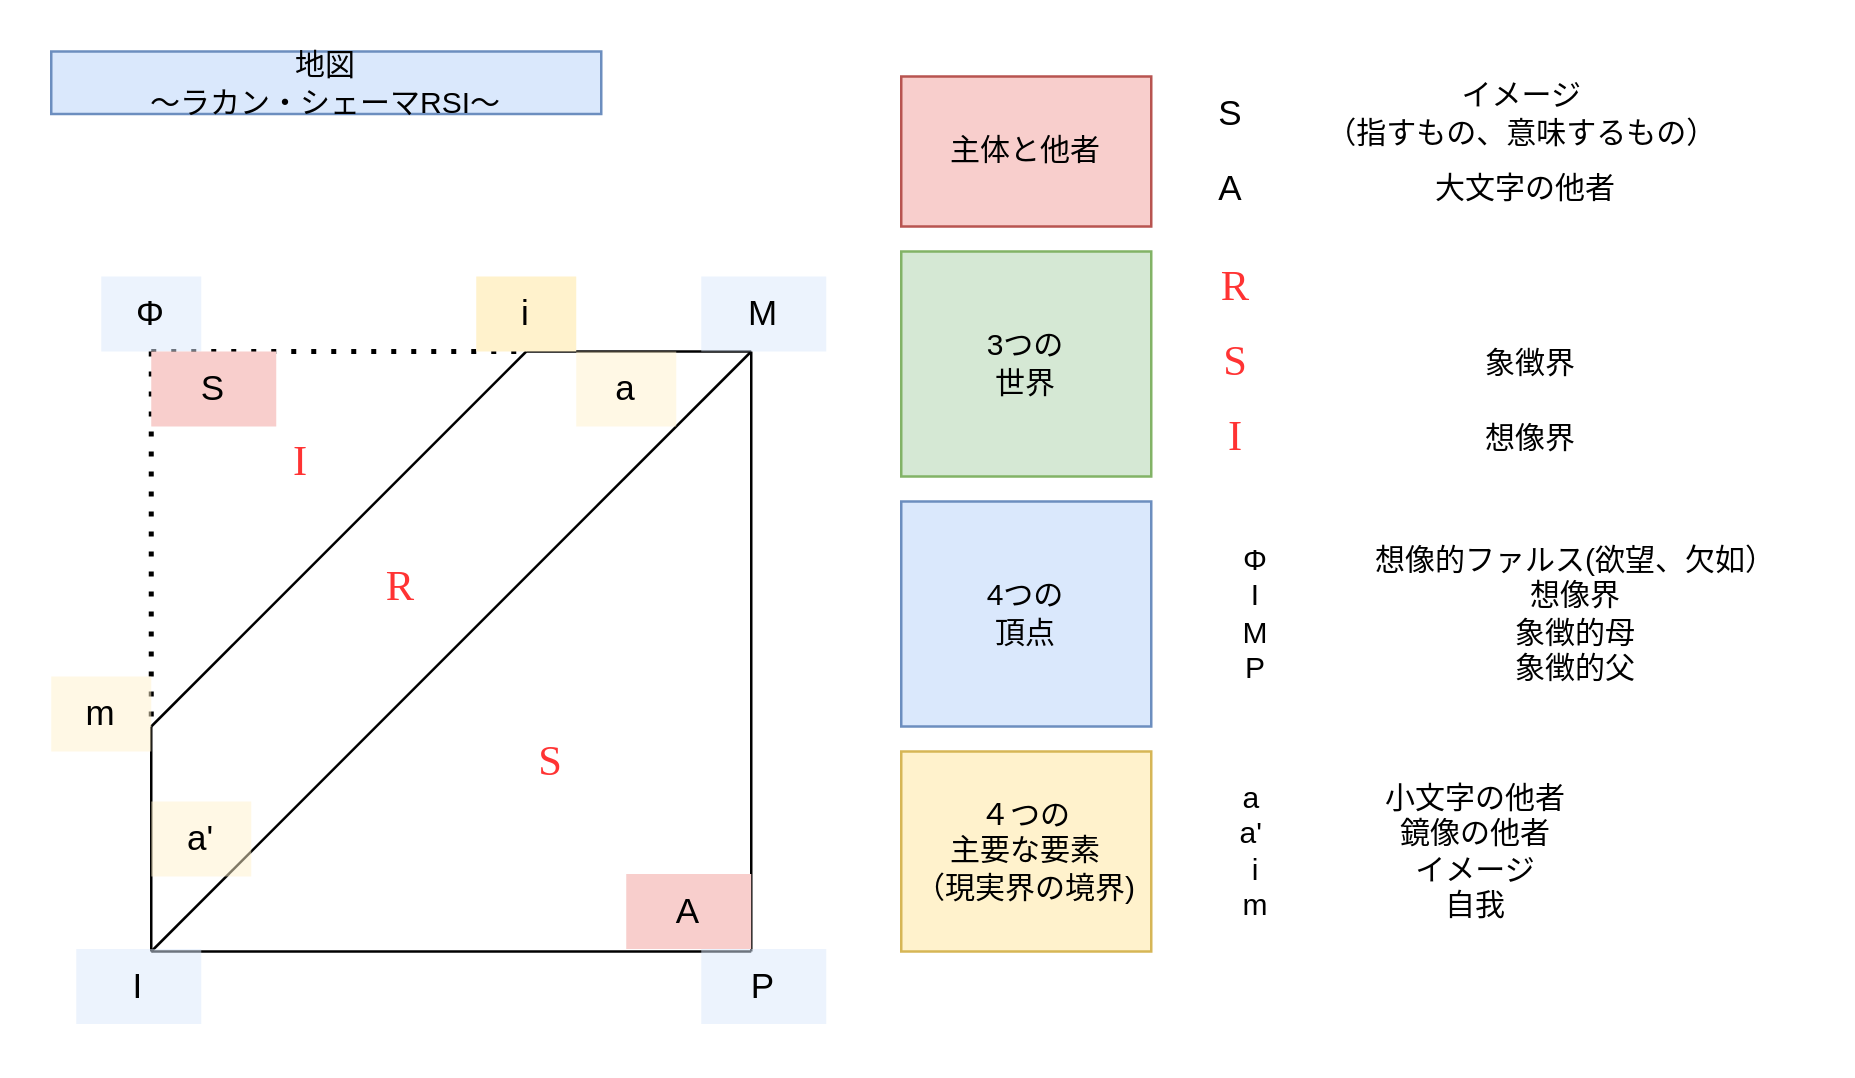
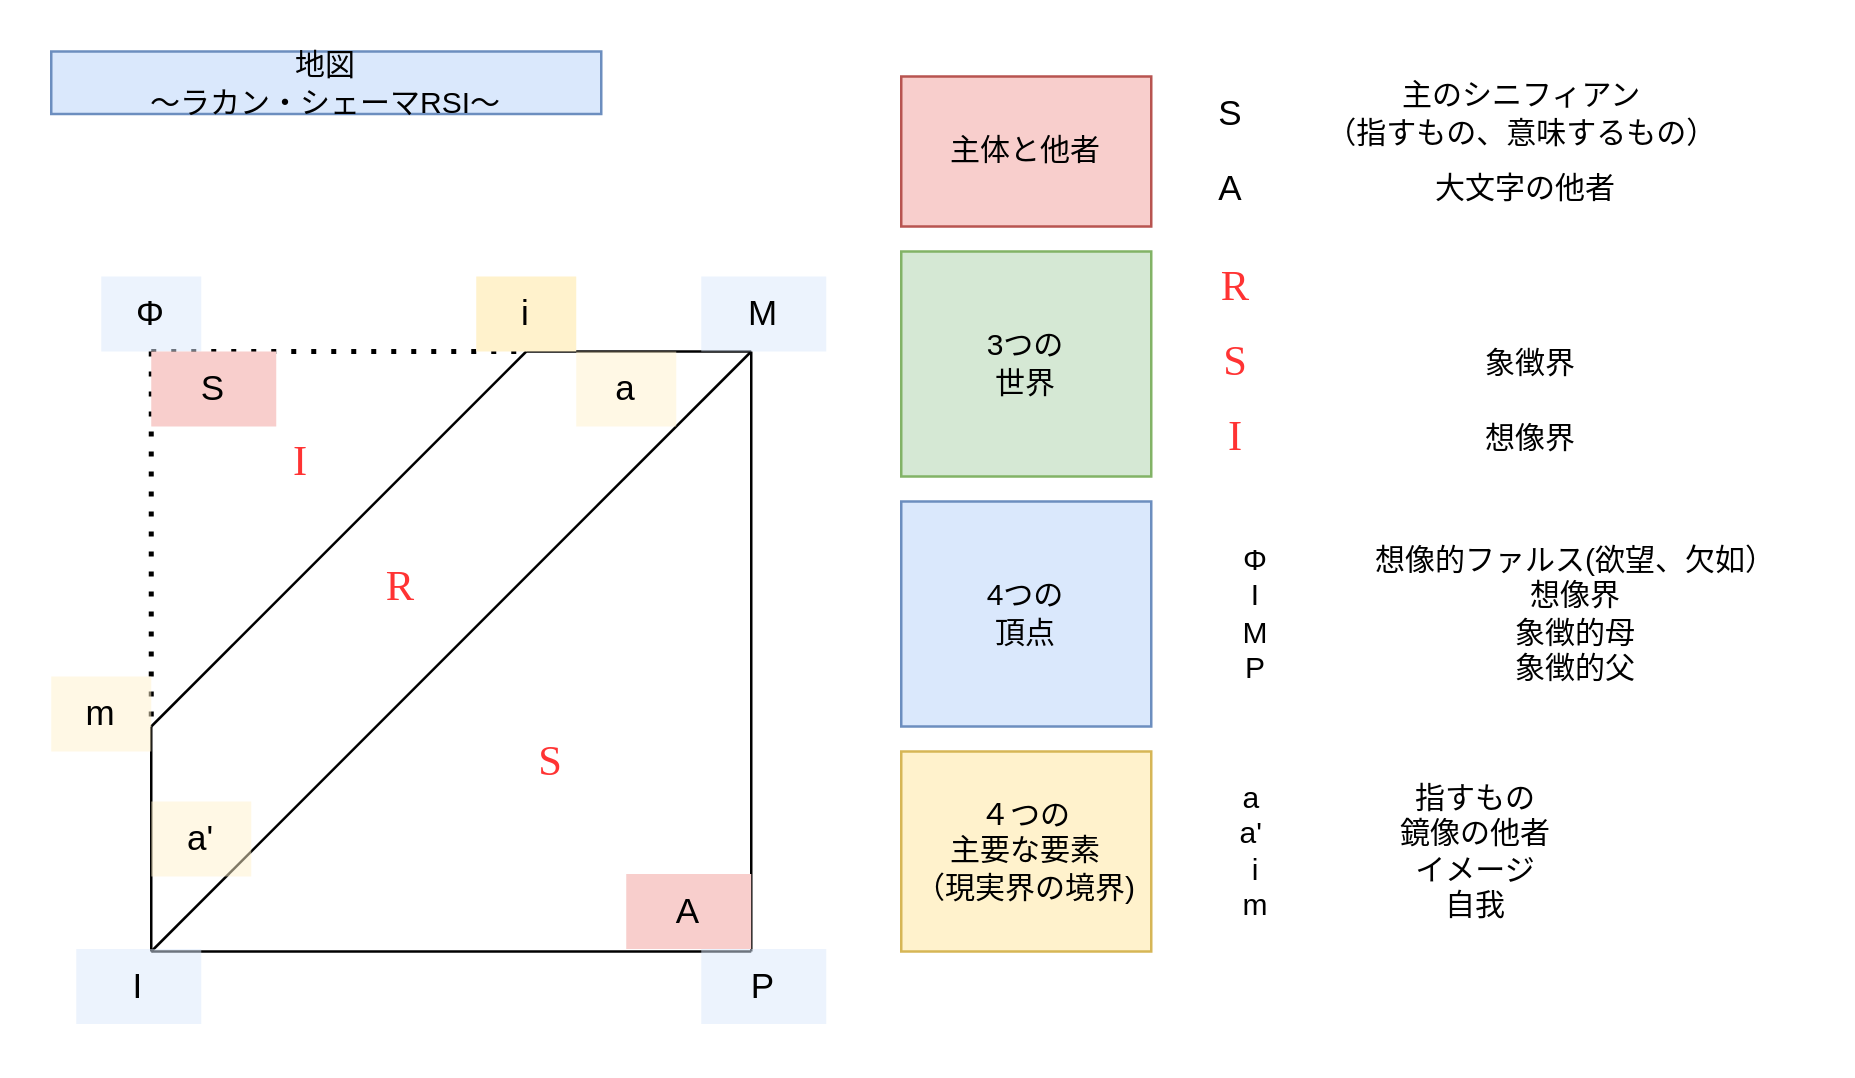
node "イメージ （指すもの、意味するもの）": label "イメージ （指すもの、意味するもの）" -> "主のシニフィアン （指すもの、意味するもの）"
node "小文字の他者 鏡像の他者 イメージ 自我": label "小文字の他者 鏡像の他者 イメージ 自我" -> "指すもの 鏡像の他者 イメージ 自我"
